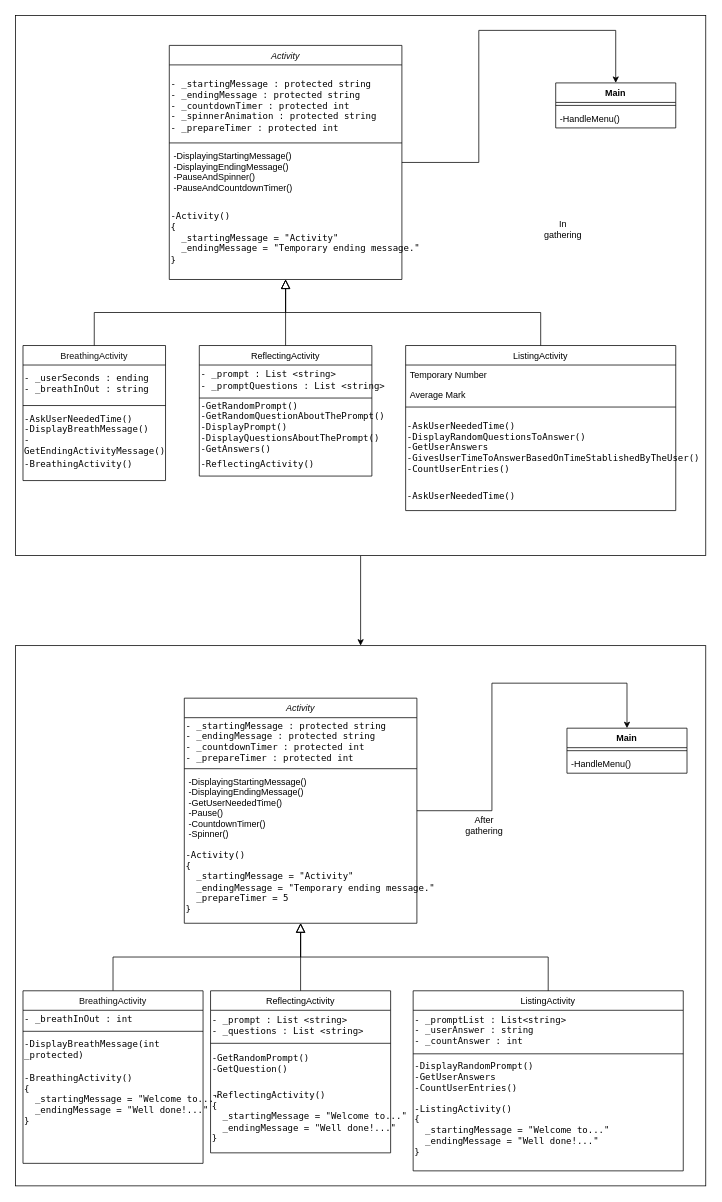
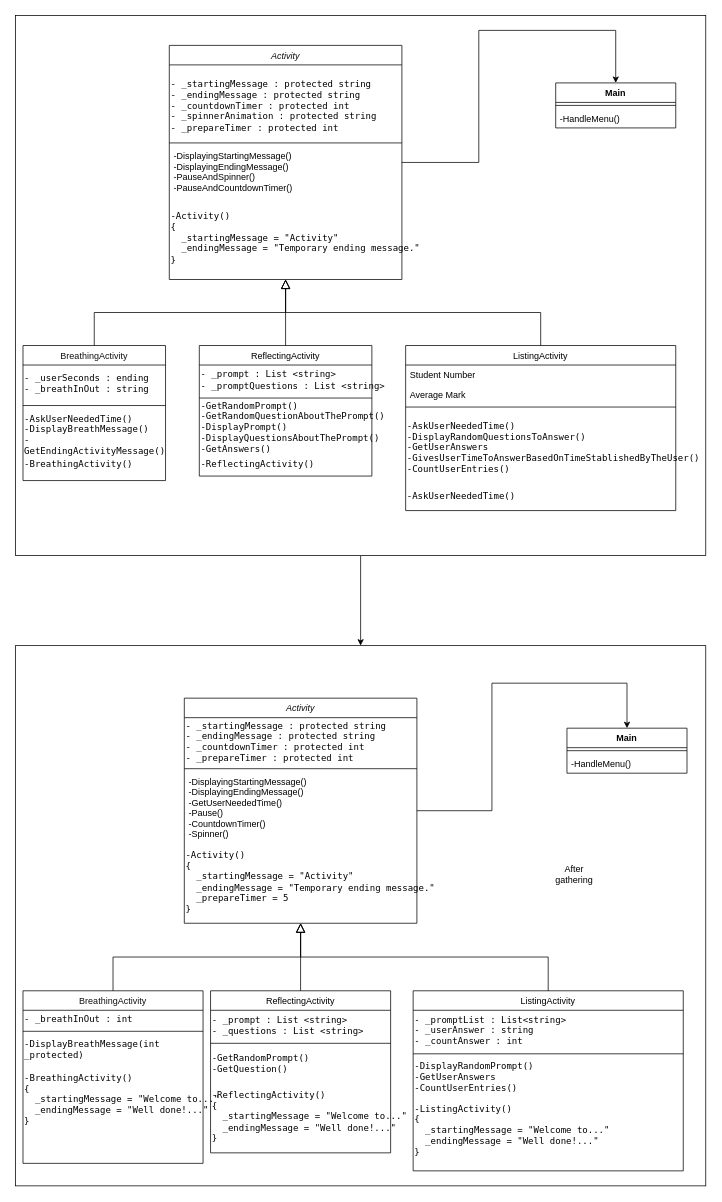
node "In gathering": removed
node "Temporary Number": label "Temporary Number" -> "Student Number"
node "After gathering": moved (484, 825) -> (574, 874)
